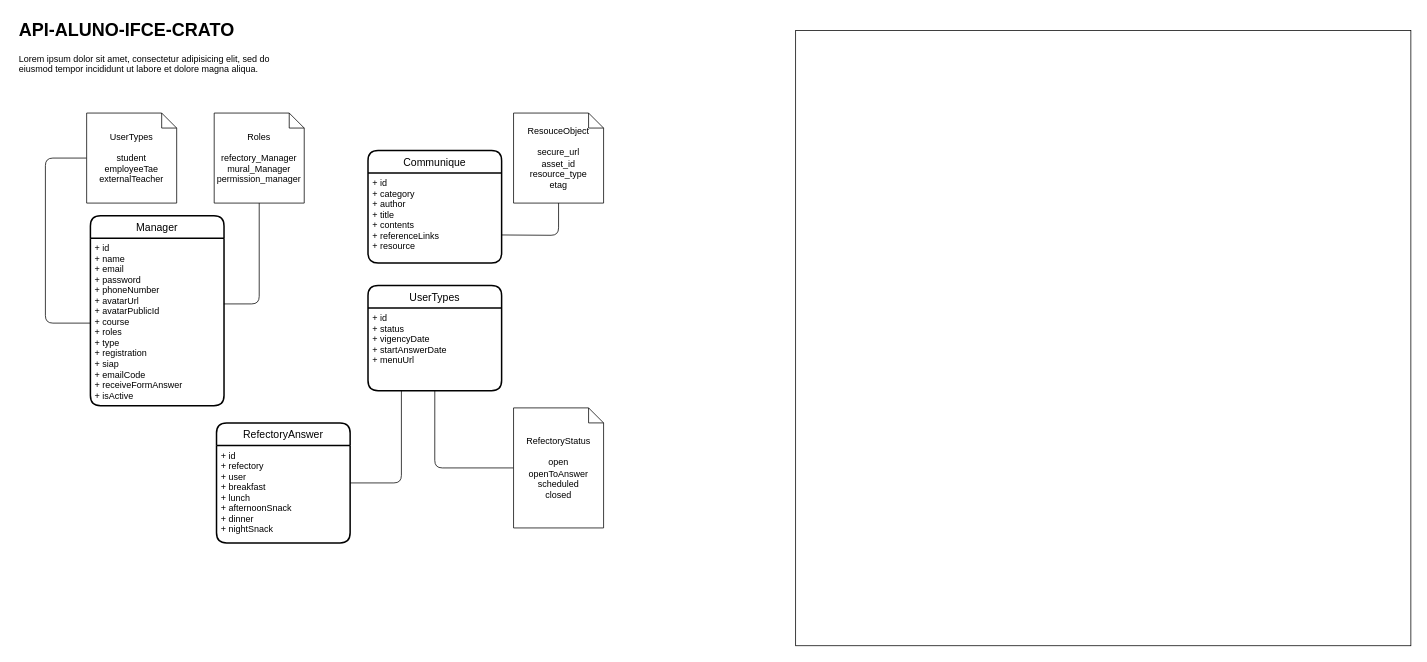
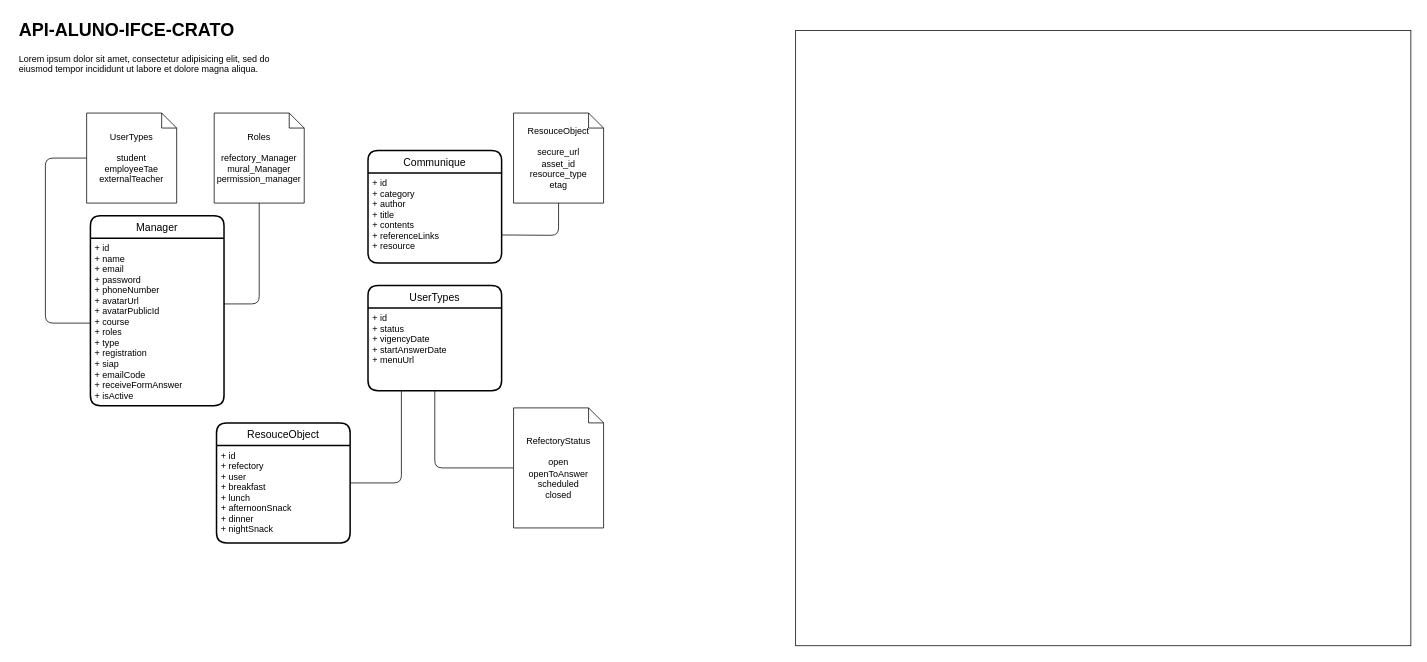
node "RefectoryAnswer": label "RefectoryAnswer" -> "ResouceObject"
